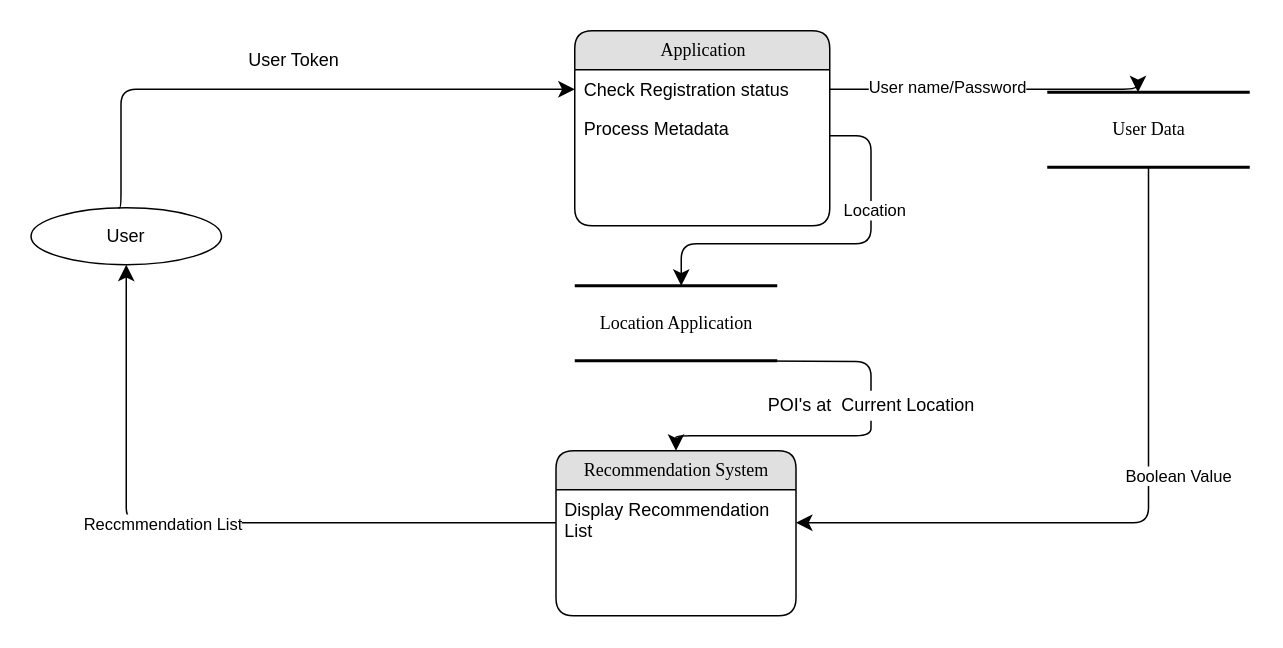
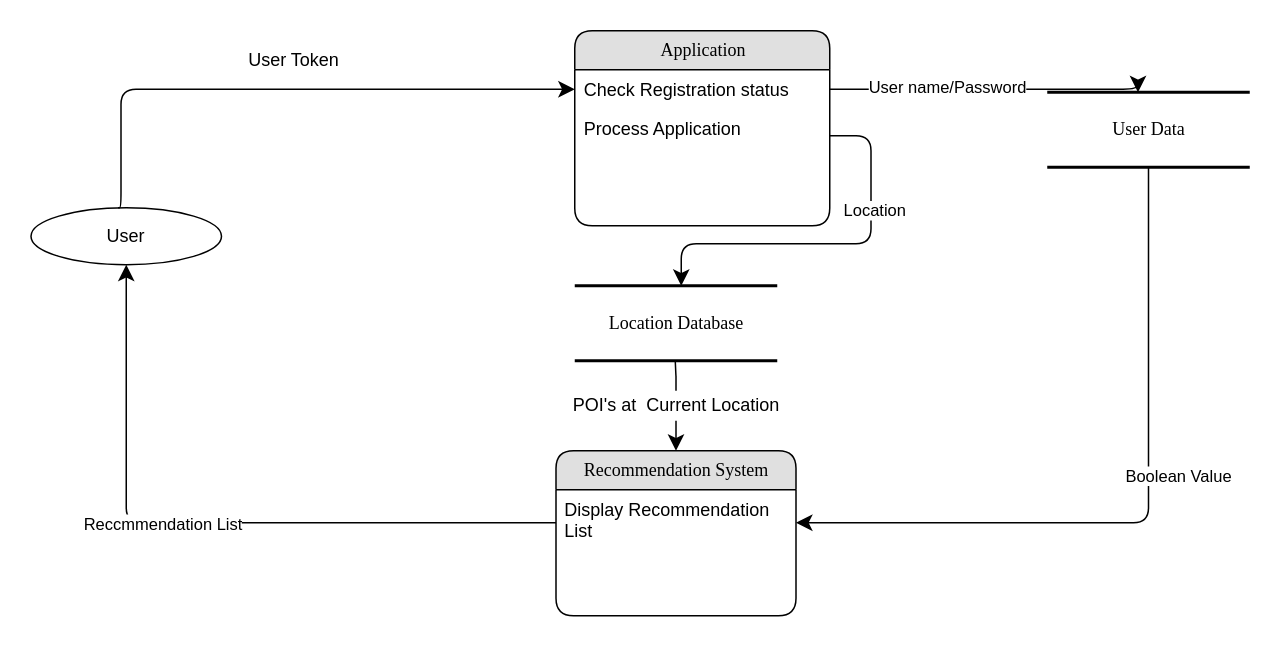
node "Process Metadata": label "Process Metadata" -> "Process Application"
node "Location Application": label "Location Application" -> "Location Database"
node "POI's at Current Location": moved (871, 406) -> (676, 406)
